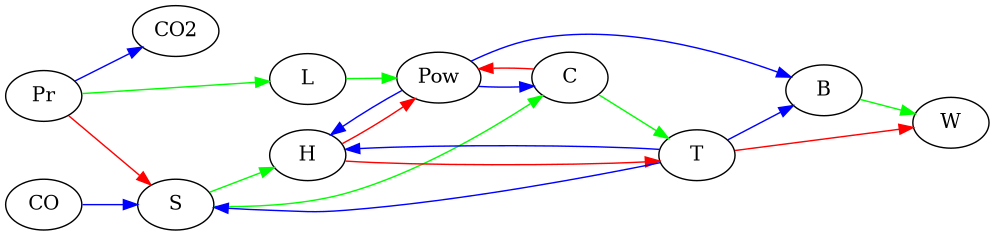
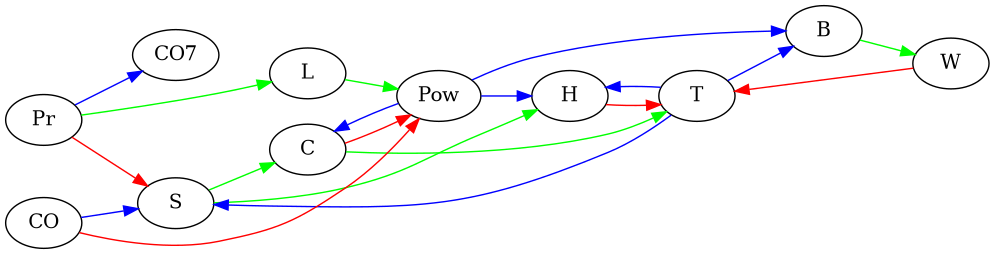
node "CO2": label "CO2" -> "CO7"
edge "H" -> "Pow": now "CO" -> "Pow"
edge "T" -> "W": reversed
